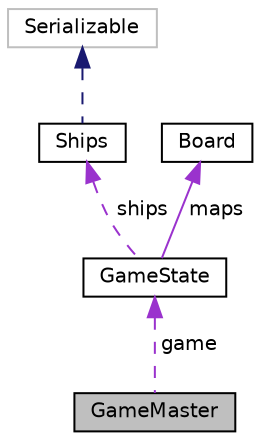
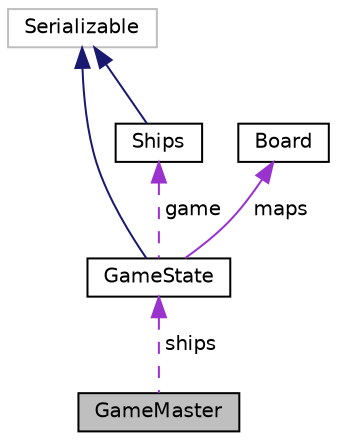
edge "Ships" -> "Serializable": style dashed -> solid
edge "GameState" -> "Serializable": added
edge "GameState" -> "Ships": label " ships" -> " game"
edge "GameMaster" -> "GameState": label " game" -> " ships"
